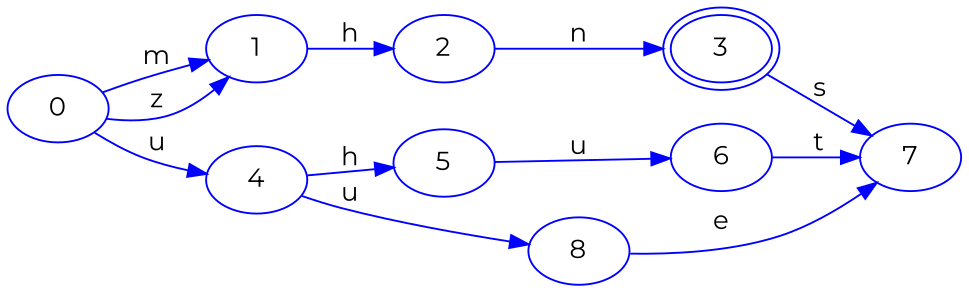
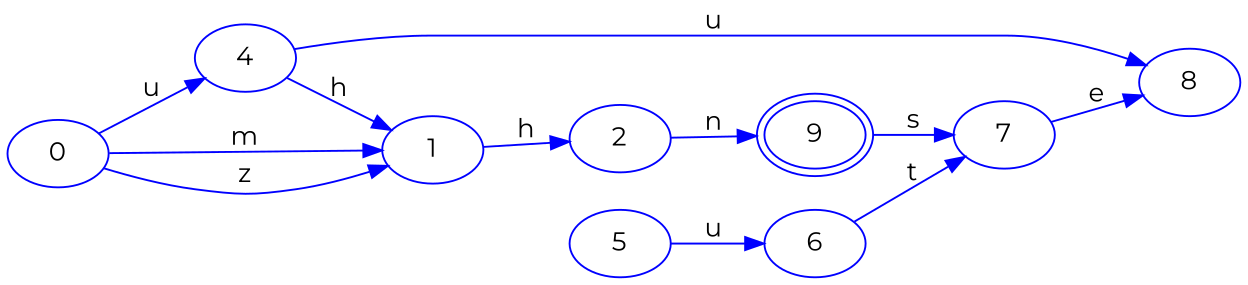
node "3": label "3" -> "9"
edge "4" -> "5": now "4" -> "1"
edge "8" -> "7": reversed
